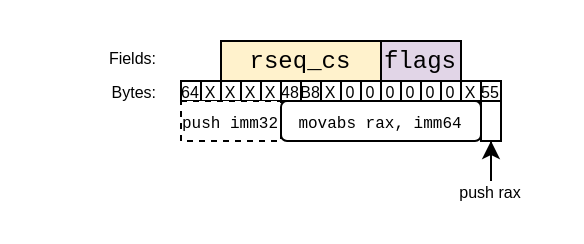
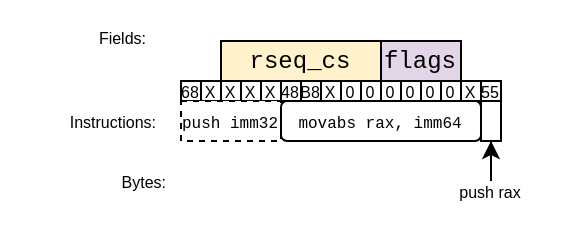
node "Fields:": moved (101, 56) -> (91, 36)
node "Bytes:": moved (101, 91) -> (111, 181)
node "64": label "64" -> "68"
node "Instructions:": added
